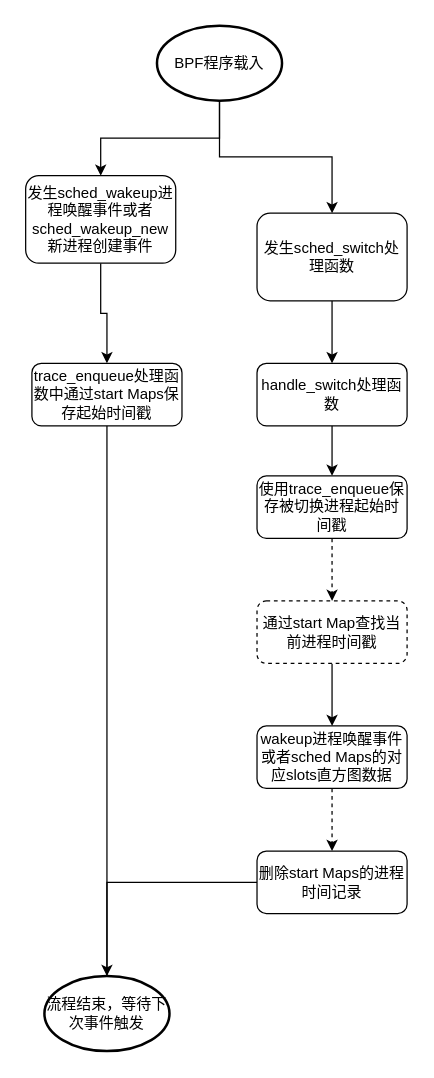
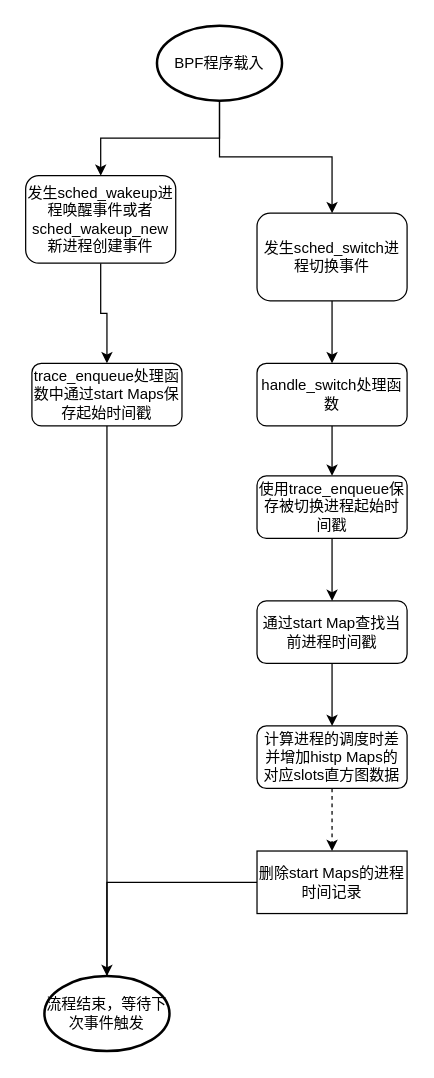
node "发生sched_switch处理函数": label "发生sched_switch处理函数" -> "发生sched_switch进程切换事件"
edge "使用trace_enqueue保存被切换进程起始时间戳" -> "通过start Map查找当前进程时间戳": style dashed -> solid
node "通过start Map查找当前进程时间戳": style dashed -> solid
node "wakeup进程唤醒事件或者sched Maps的对应slots直方图数据": label "wakeup进程唤醒事件或者sched Maps的对应slots直方图数据" -> "计算进程的调度时差并增加histp Maps的对应slots直方图数据"
node "删除start Maps的进程时间记录": shape rounded rectangle -> rectangle
